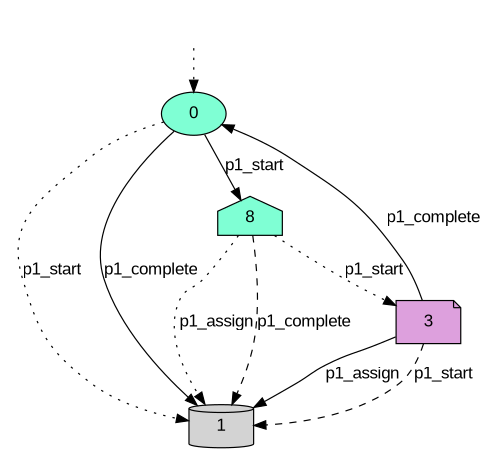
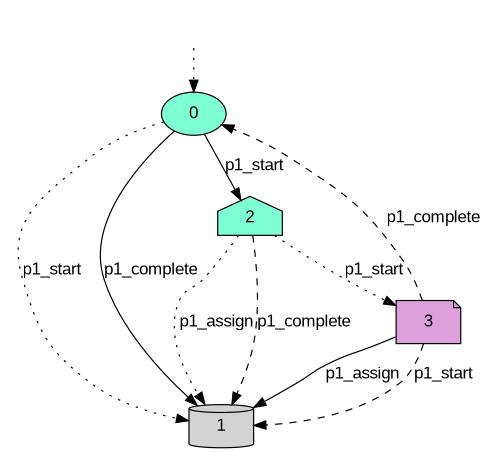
edge "3" -> "0": style solid -> dashed
node "8": label "8" -> "2"
